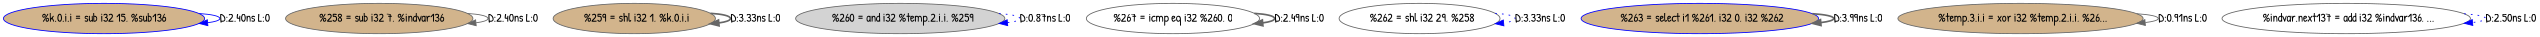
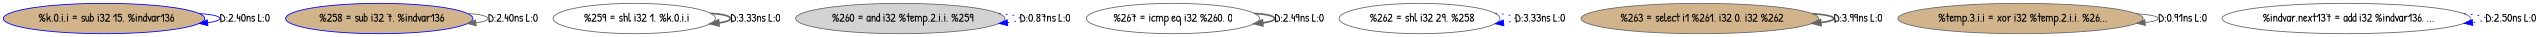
node "%k.0.i.i = sub i32 15, %sub136": label "%k.0.i.i = sub i32 15, %sub136" -> "%k.0.i.i = sub i32 15, %indvar136"
node "%258 = sub i32 7, %indvar136": color gray40 -> blue
node "%259 = shl i32 1, %k.0.i.i": fillcolor tan -> white
node "%263 = select i1 %261, i32 0, i32 %262": color blue -> gray40
